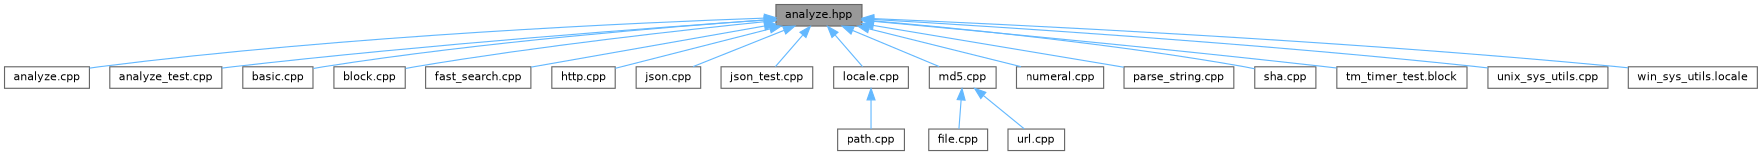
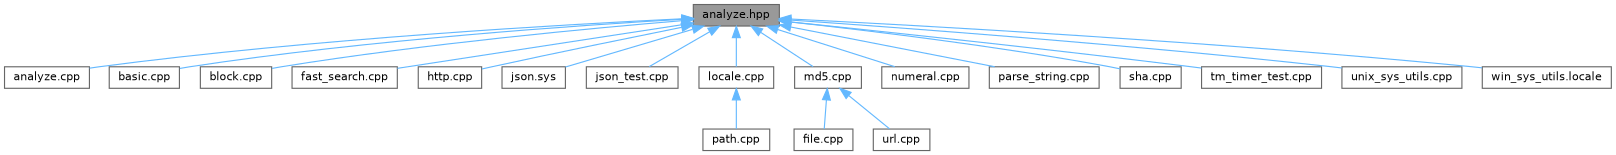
node "analyze_test.cpp": removed
node "json.cpp": label "json.cpp" -> "json.sys"
node "tm_timer_test.block": label "tm_timer_test.block" -> "tm_timer_test.cpp"
